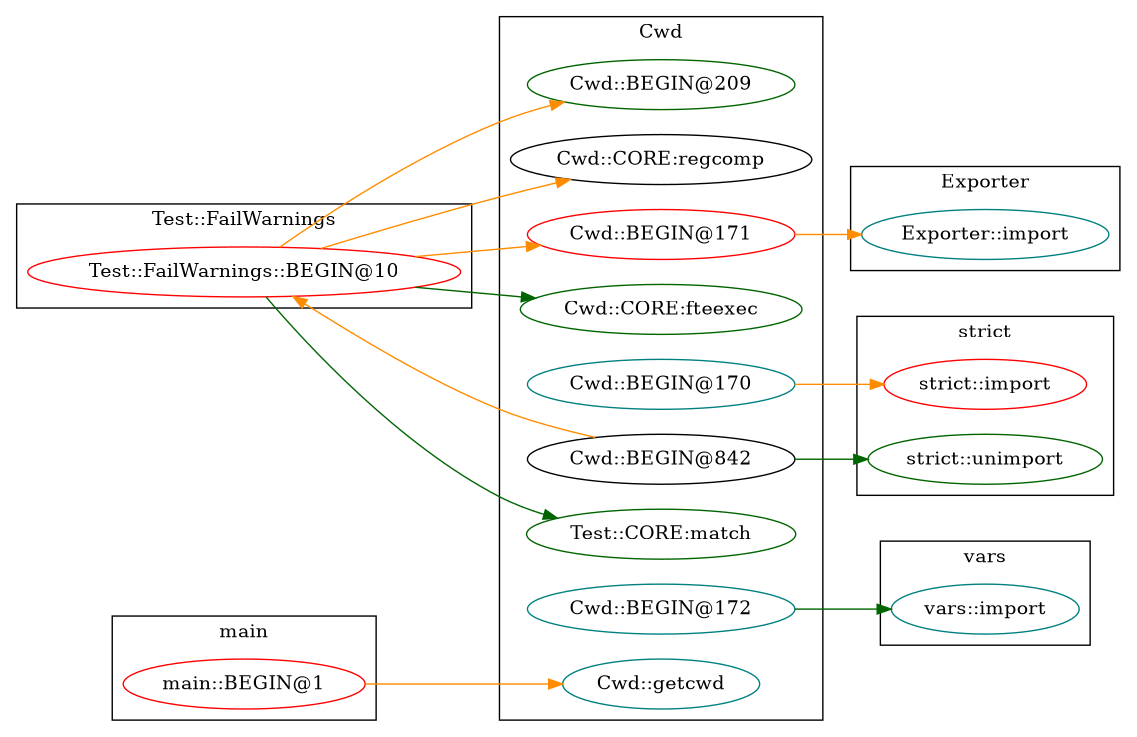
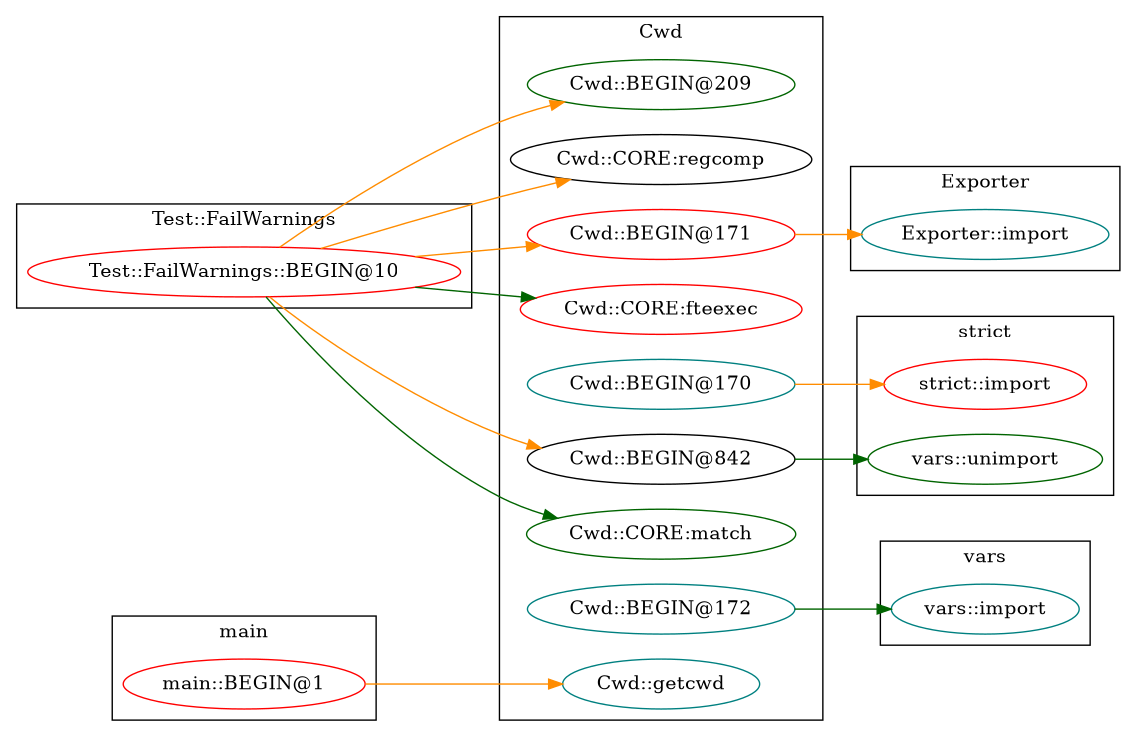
node "Cwd::CORE:fteexec": color darkgreen -> red
edge "Cwd::BEGIN@842" -> "Test::FailWarnings::BEGIN@10": reversed
node "strict::unimport": label "strict::unimport" -> "vars::unimport"
node "Test::CORE:match": label "Test::CORE:match" -> "Cwd::CORE:match"
